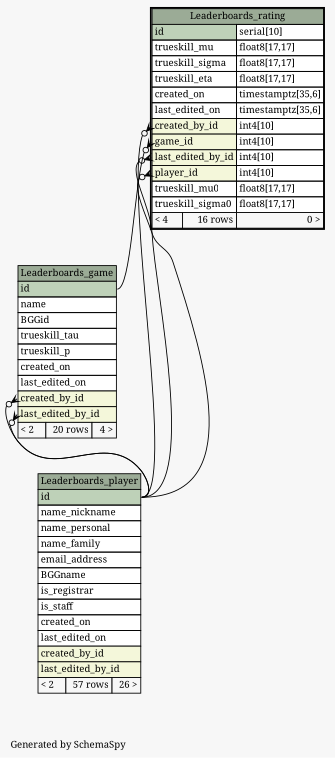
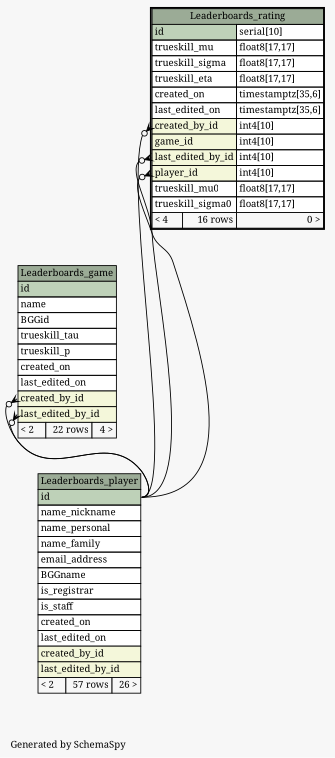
edge "Leaderboards_game" -> "Leaderboards_rating": removed
node "Leaderboards_game": text "20 rows" -> "22 rows"
